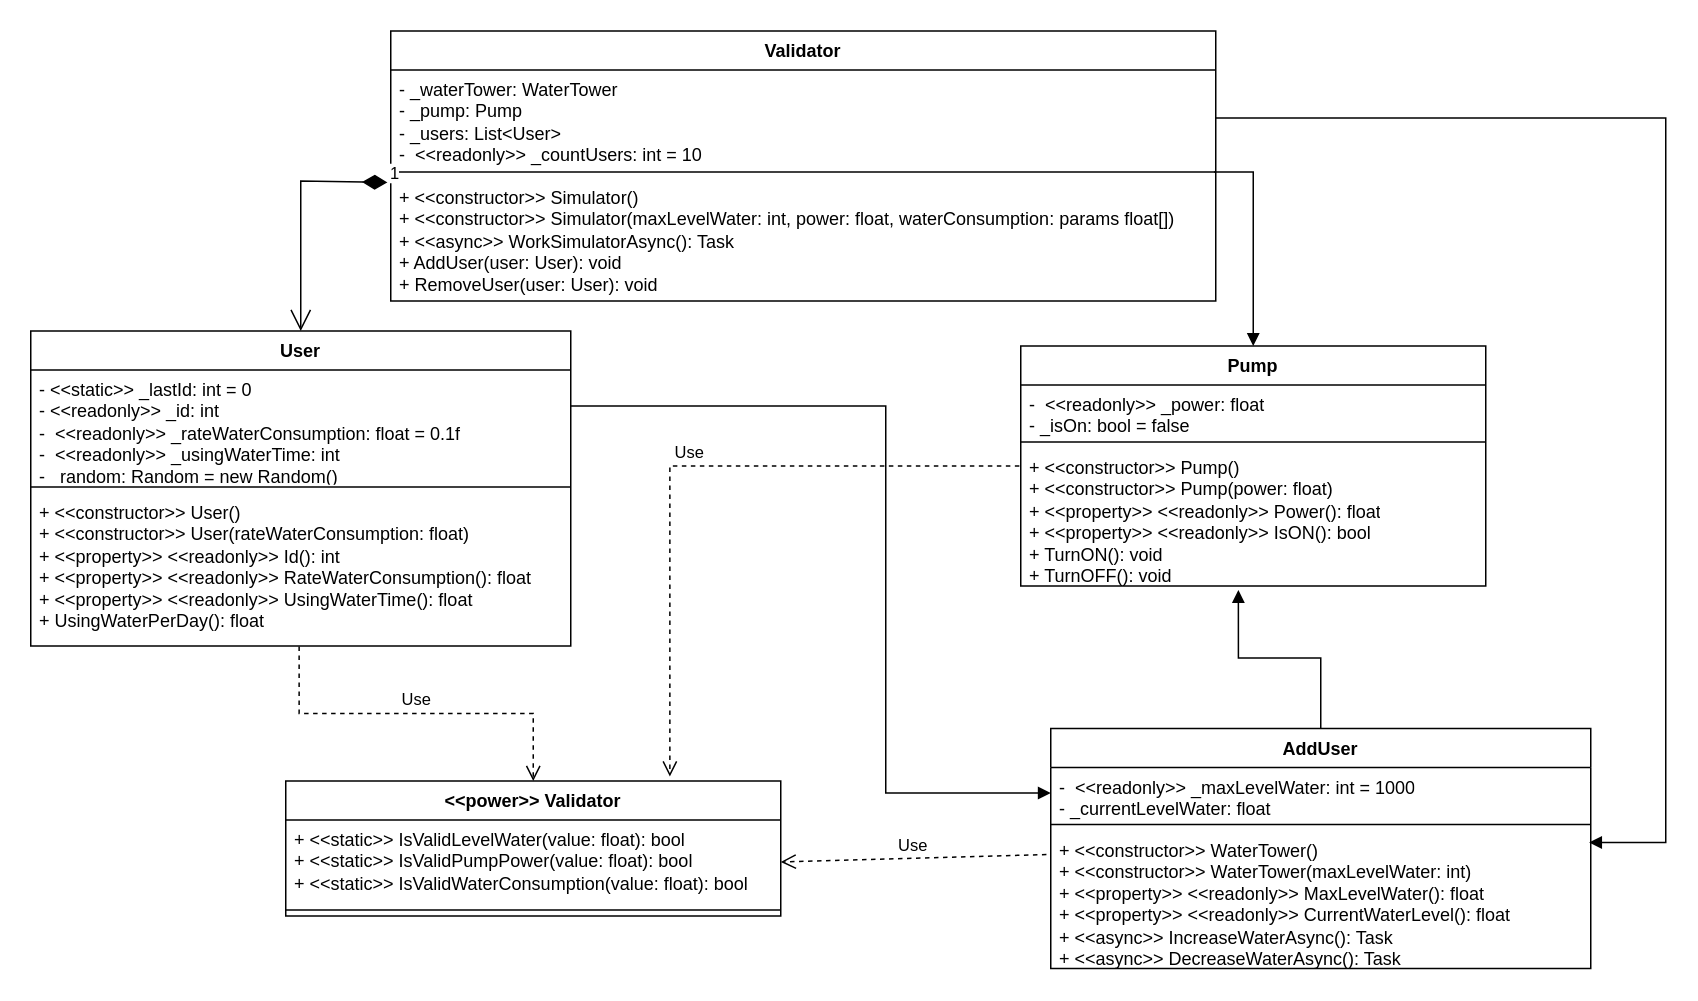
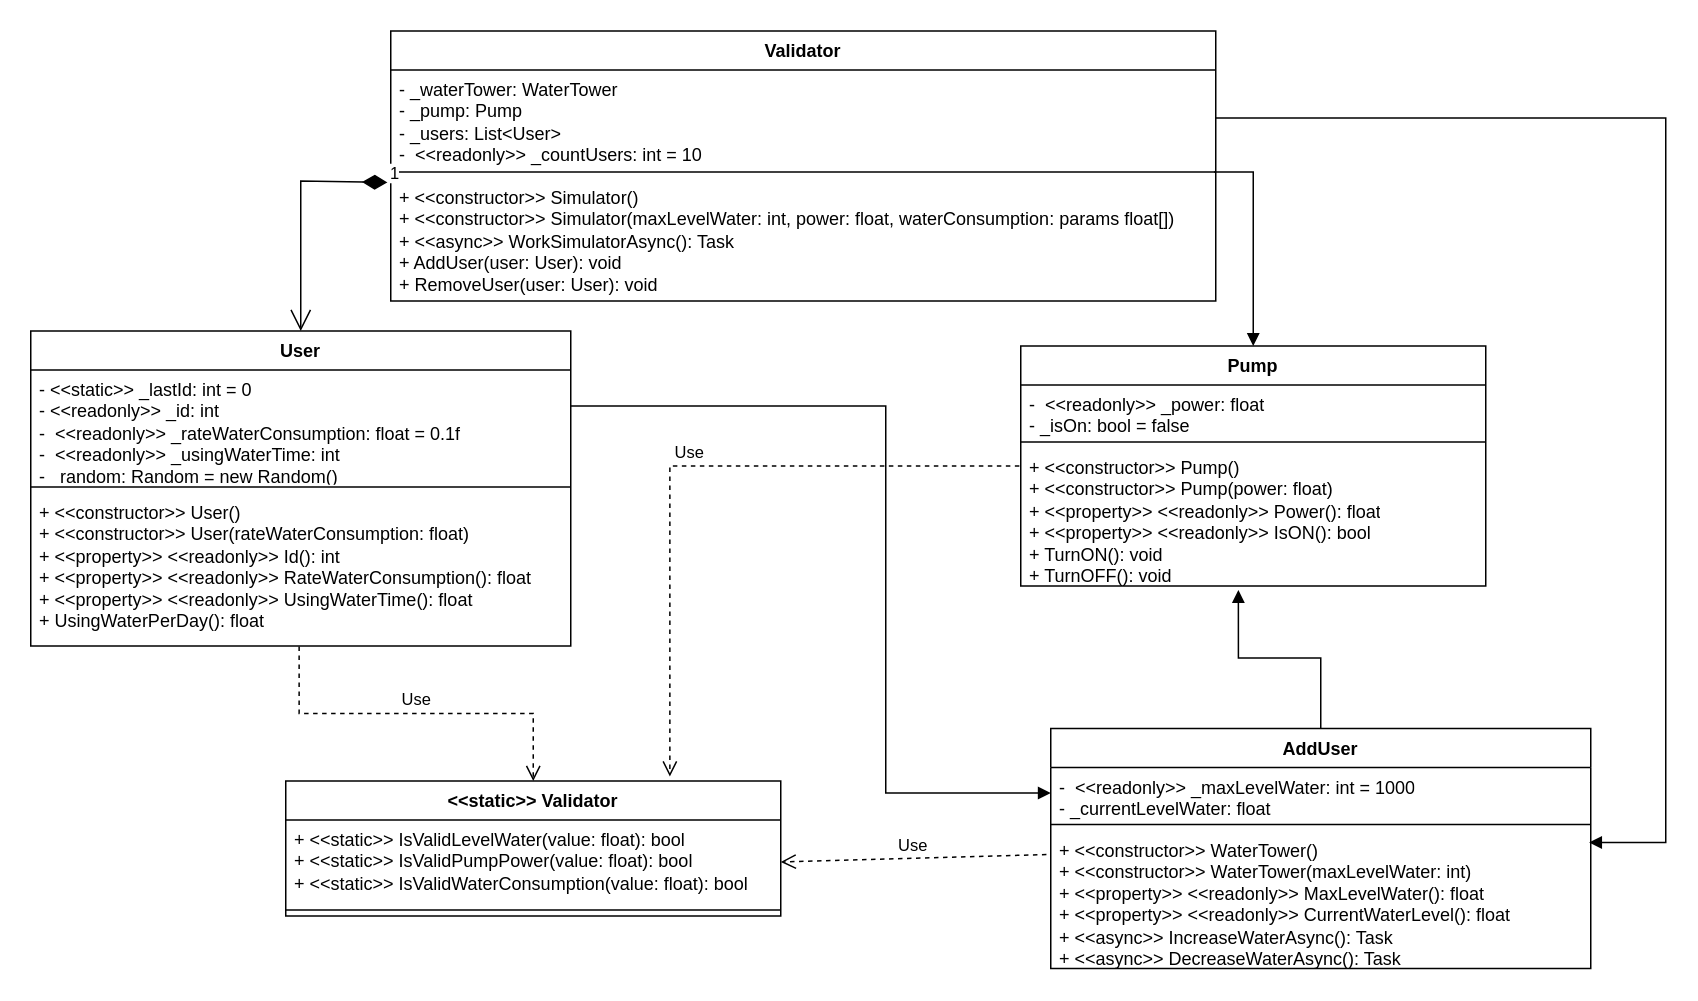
node "<<power>> Validator": label "<<power>> Validator" -> "<<static>> Validator"
